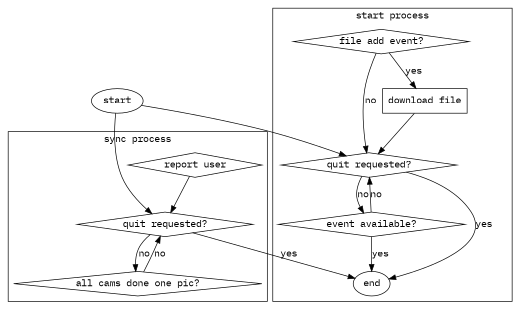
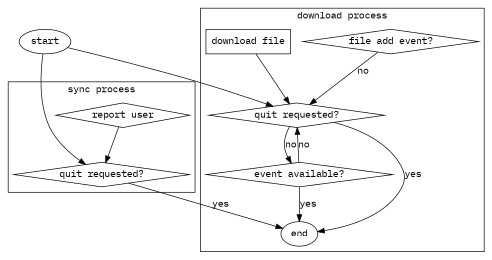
cluster "start process": label "start process" -> "download process"
edge "file add event?" -> "download file": removed, label "yes"
node "all cams done one pic?": removed
